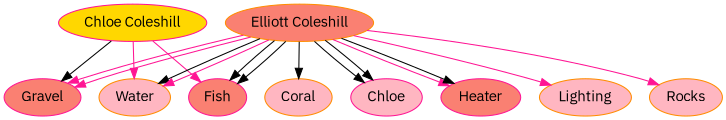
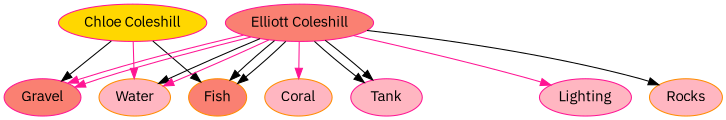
node "Elliott Coleshill": color darkorange -> deeppink
edge "Elliott Coleshill" -> "Rocks": color deeppink -> black
edge "Elliott Coleshill" -> "Coral": color black -> deeppink
edge "Chloe Coleshill" -> "Fish": color deeppink -> black
node "Fish": color deeppink -> darkorange
node "Chloe": label "Chloe" -> "Tank"
node "Heater": removed
node "Lighting": color darkorange -> deeppink
